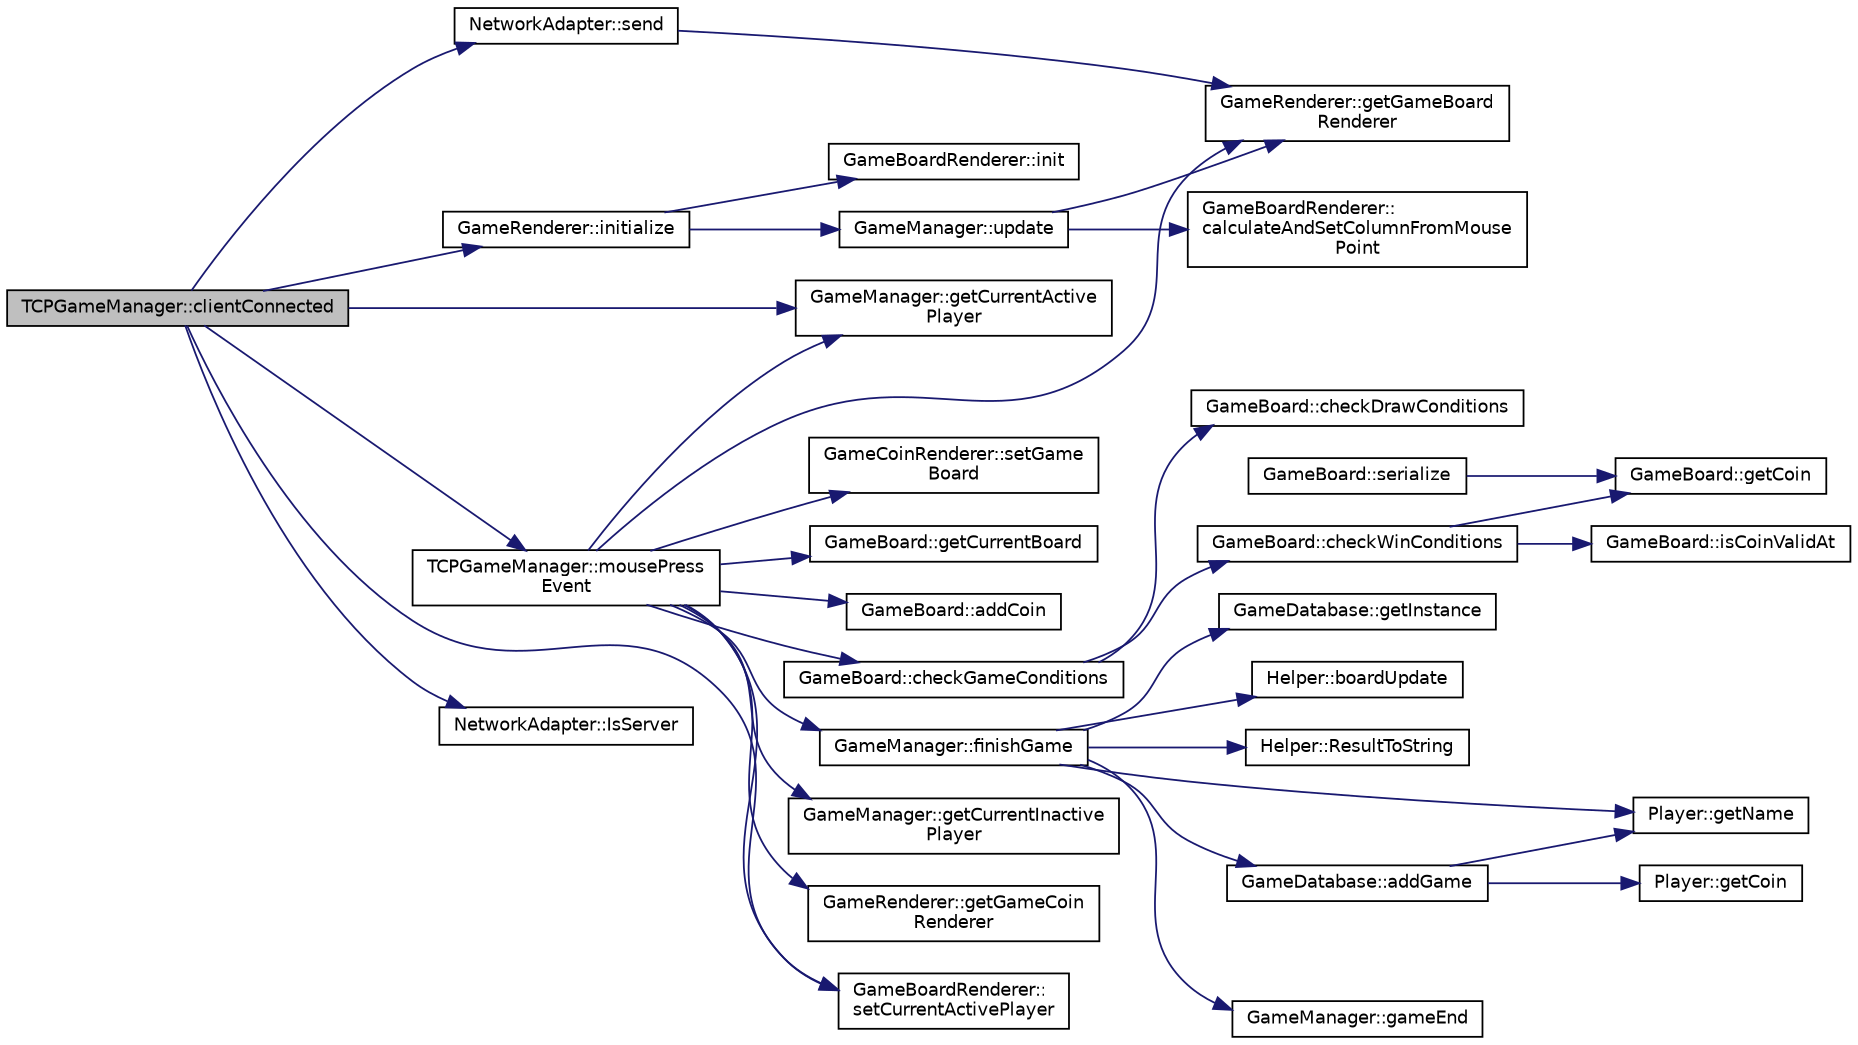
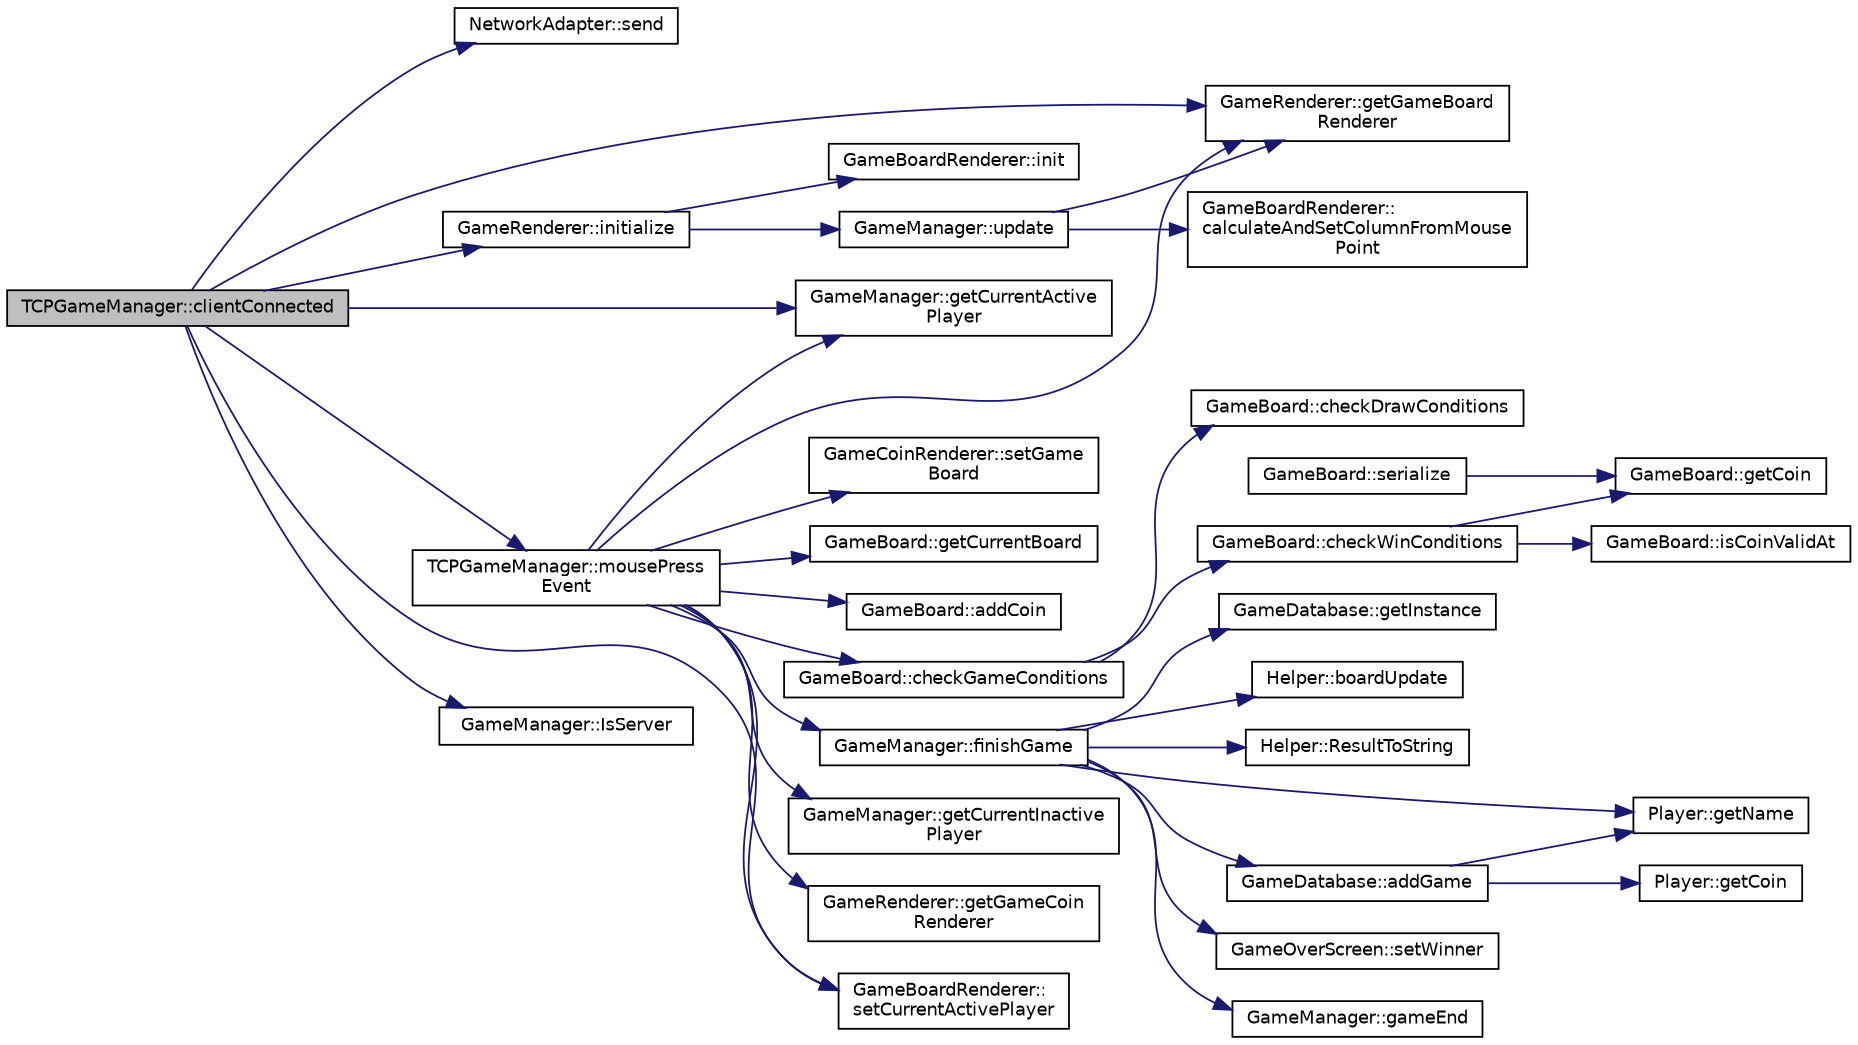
edge "NetworkAdapter::send" -> "GameRenderer::getGameBoard Renderer": now "TCPGameManager::clientConnected" -> "GameRenderer::getGameBoard Renderer"
node "NetworkAdapter::IsServer": label "NetworkAdapter::IsServer" -> "GameManager::IsServer"
node "GameOverScreen::setWinner": added
